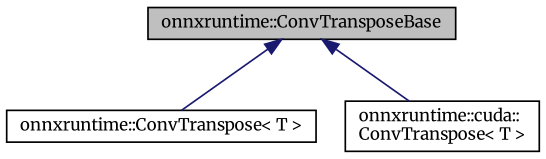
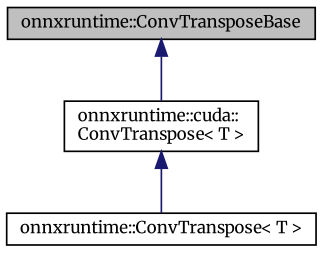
edge "onnxruntime::ConvTranspose< T >" -> "onnxruntime::ConvTransposeBase": now "onnxruntime::ConvTranspose< T >" -> "onnxruntime::cuda:: ConvTranspose< T >"
